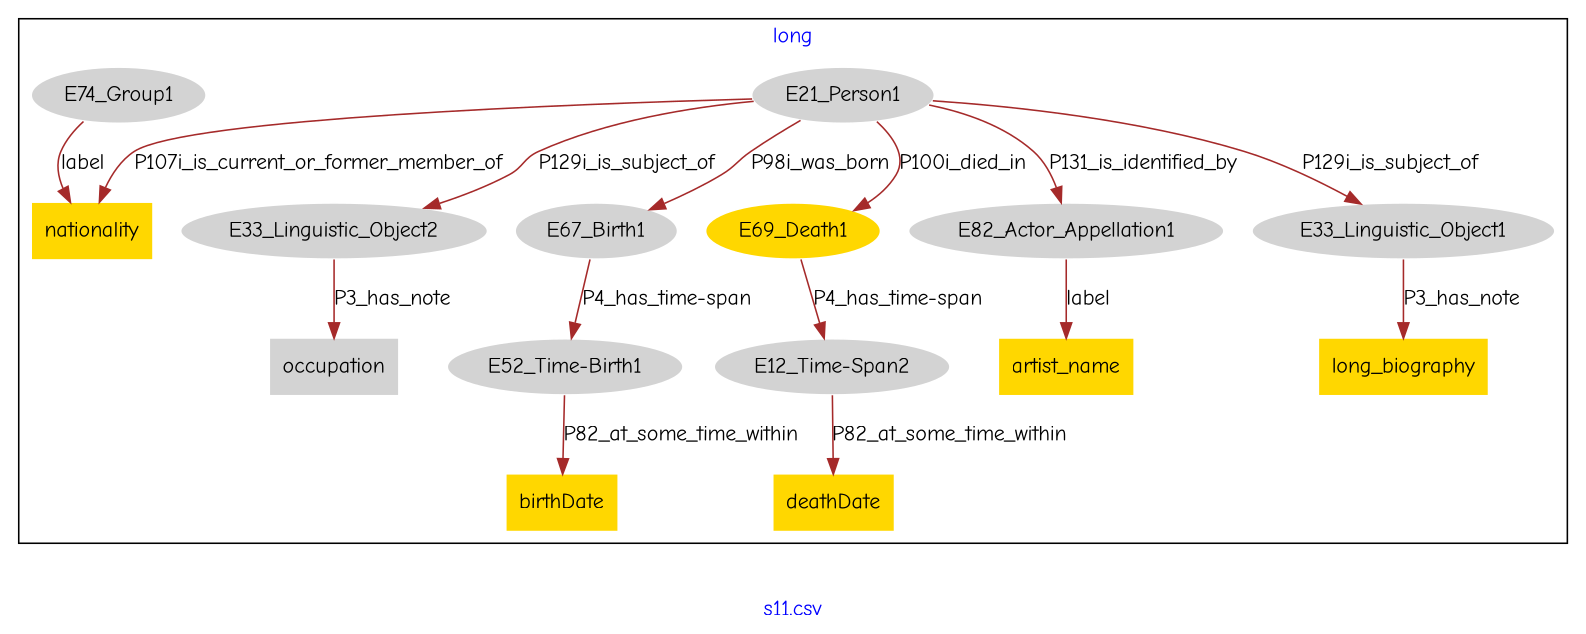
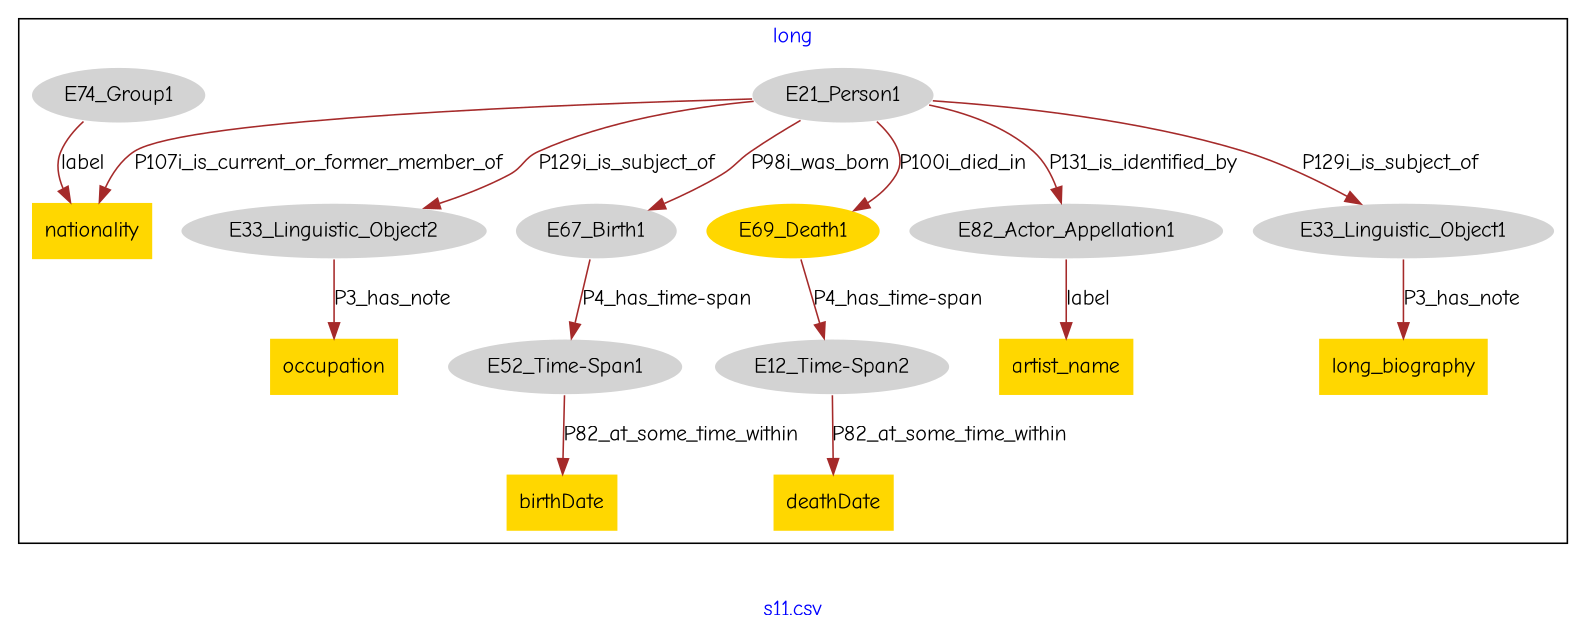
node "occupation": fillcolor lightgray -> gold
node "E52_Time-Birth1": label "E52_Time-Birth1" -> "E52_Time-Span1"
